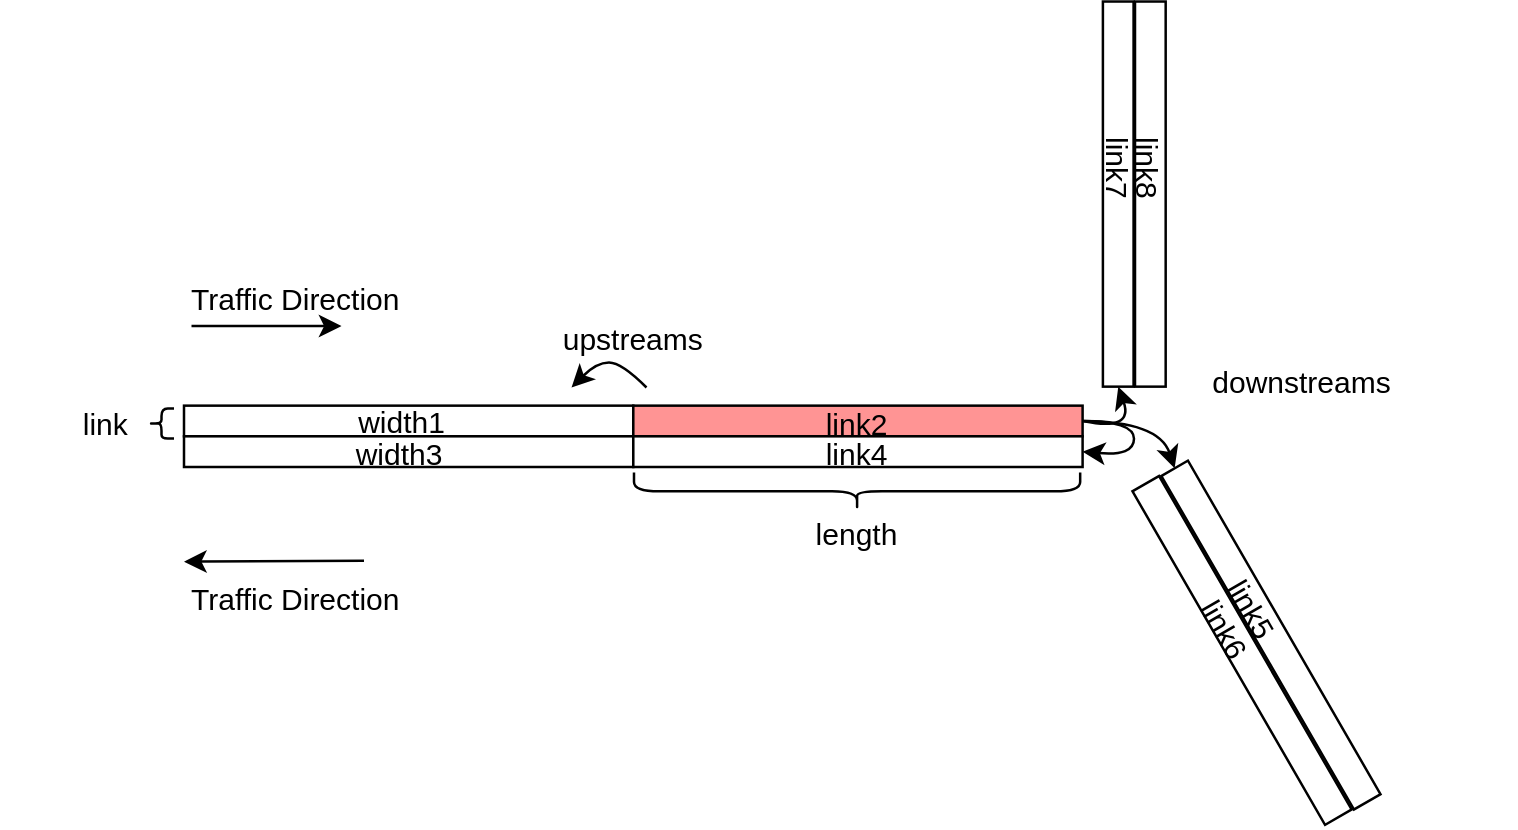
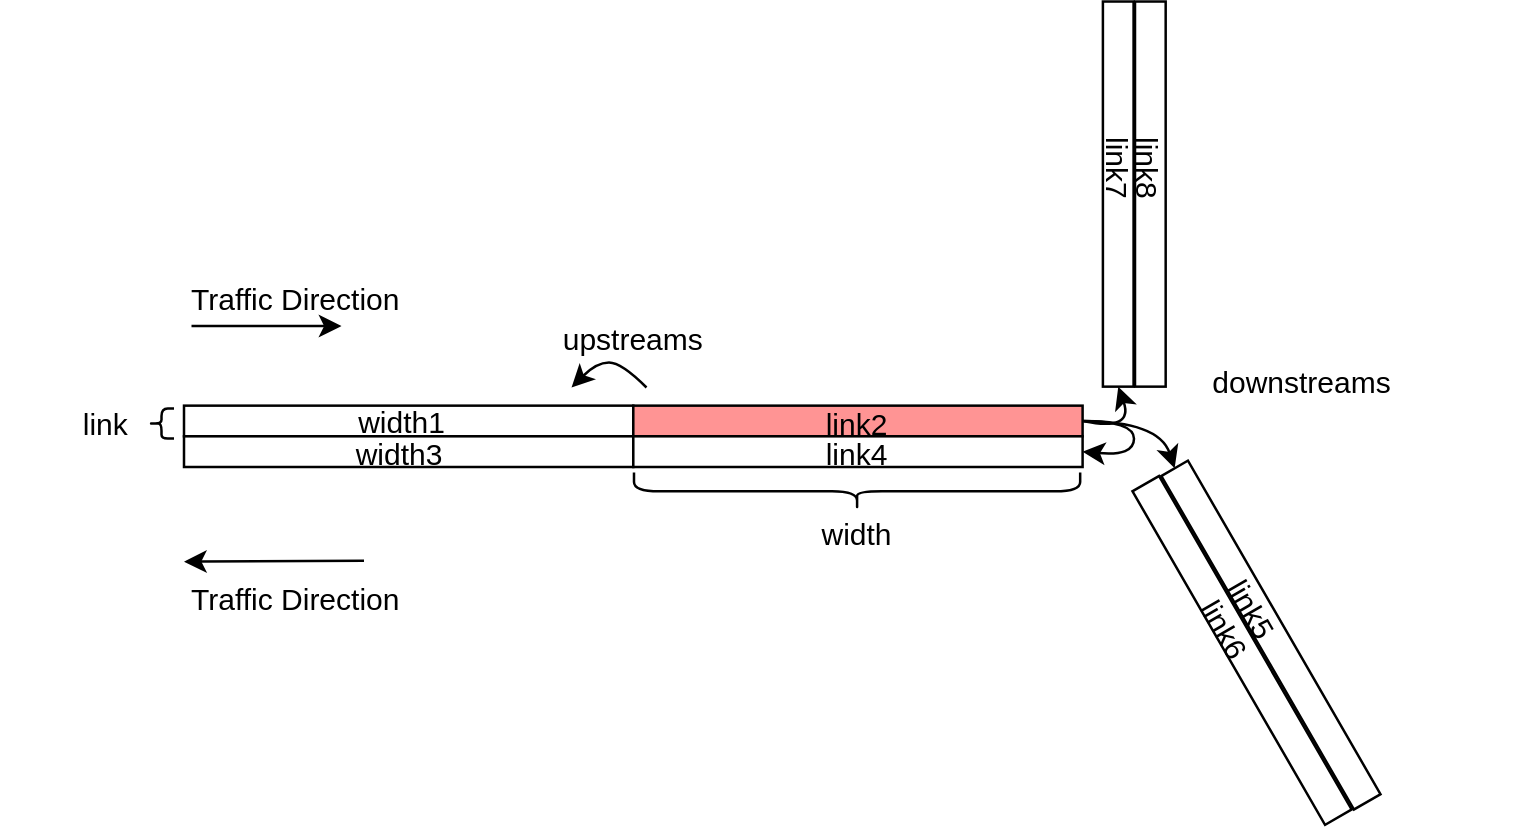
node "length": label "length" -> "width"
